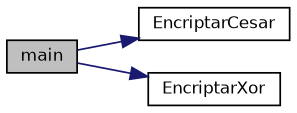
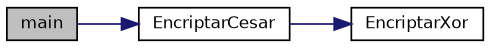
edge "main" -> "EncriptarXor": now "EncriptarCesar" -> "EncriptarXor"
